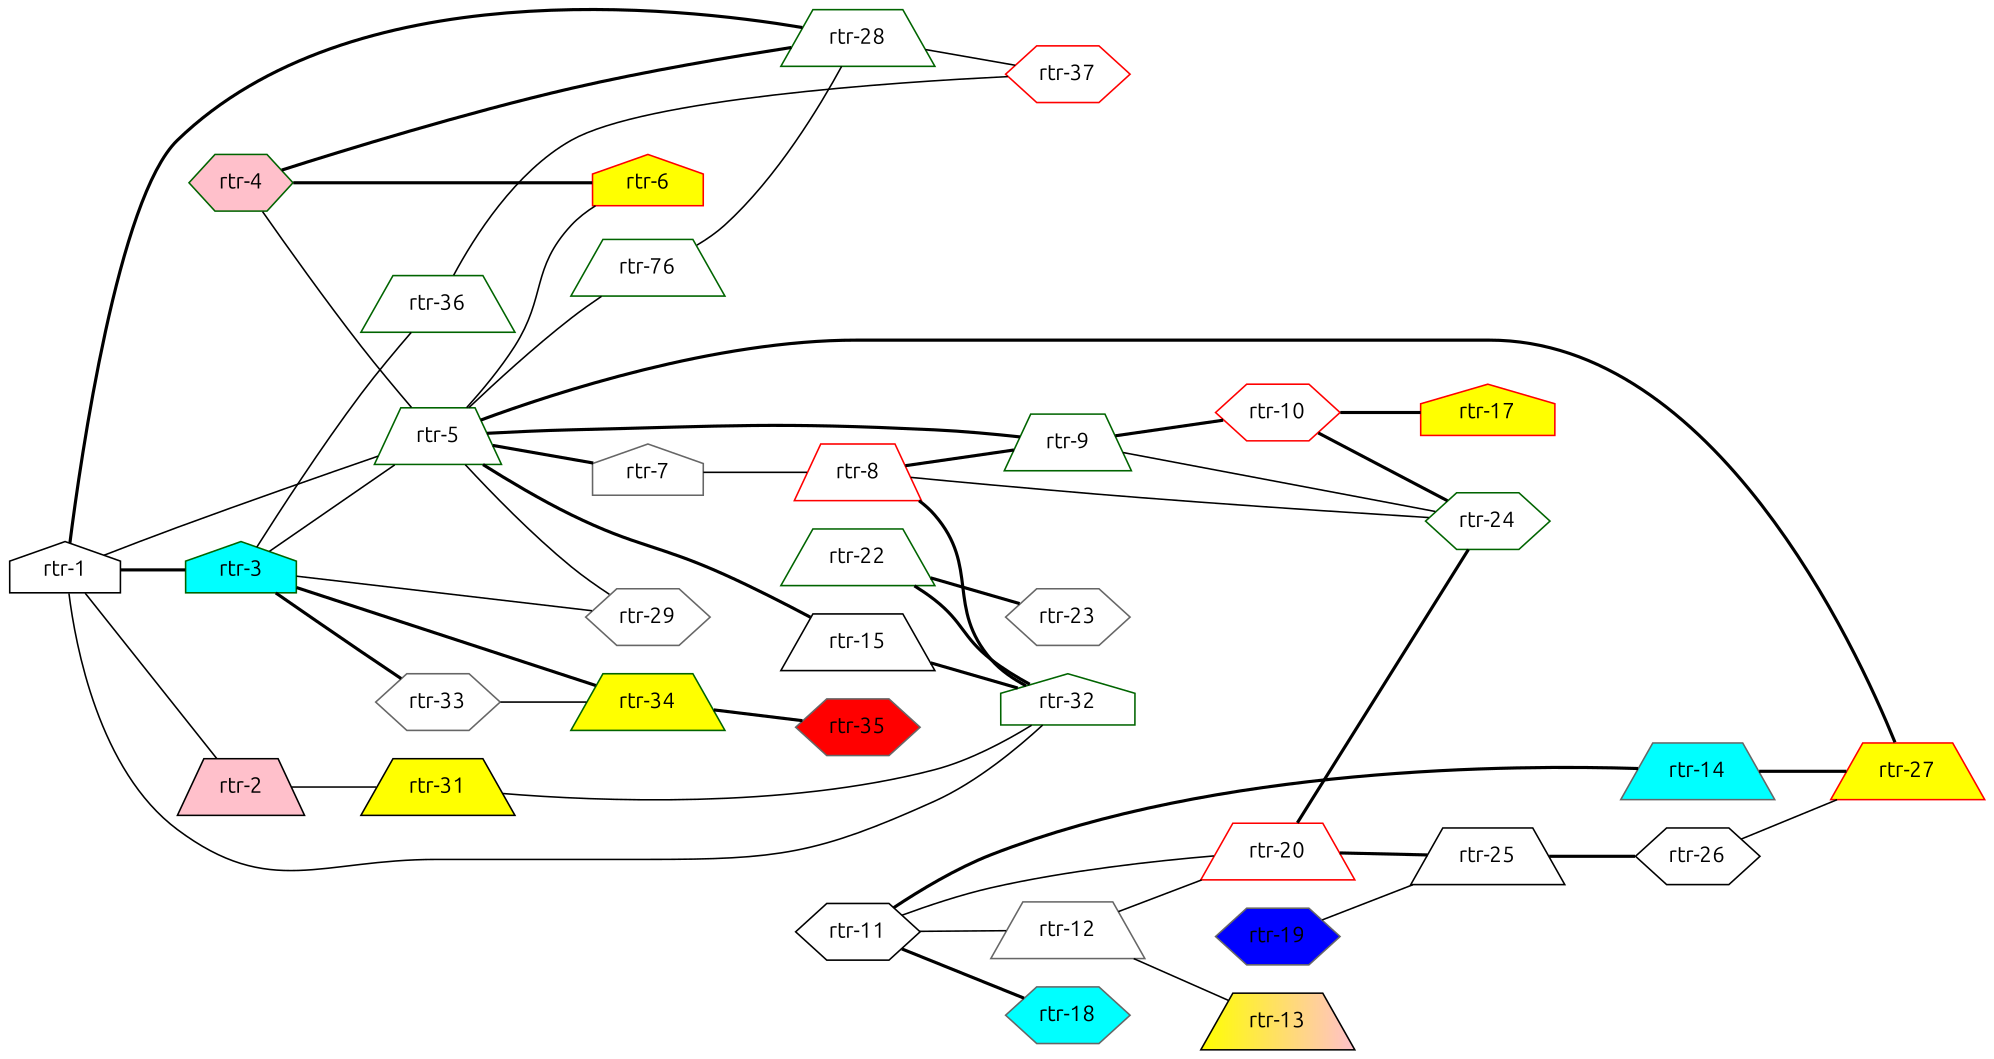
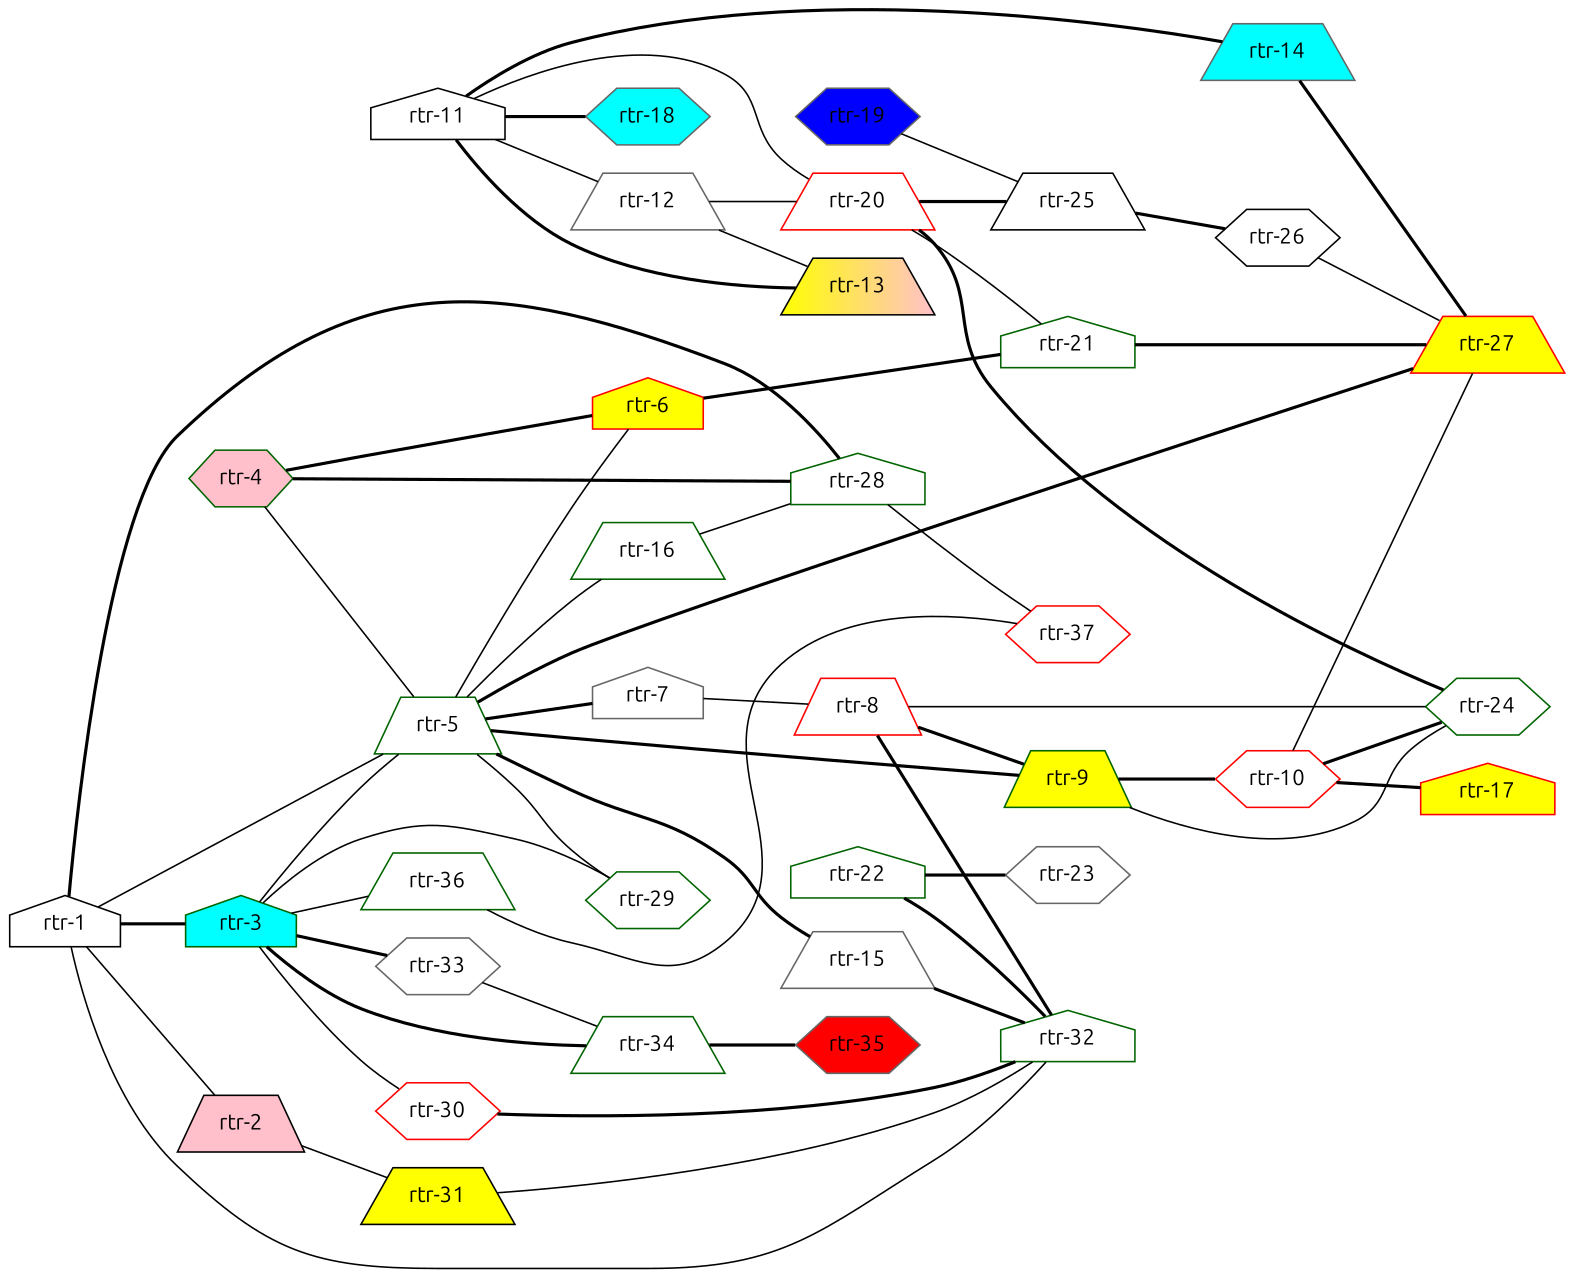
node "rtr-28": shape trapezium -> house
edge "rtr-11" -- "rtr-13": added
node "rtr-76": label "rtr-76" -> "rtr-16"
node "rtr-21": added
node "rtr-9": fillcolor white -> yellow
node "rtr-22": shape trapezium -> house
edge "rtr-27" -- "rtr-10": added
node "rtr-29": color gray40 -> darkgreen
node "rtr-15": color black -> gray40
node "rtr-34": fillcolor yellow -> white
node "rtr-11": shape hexagon -> house
node "rtr-30": added
